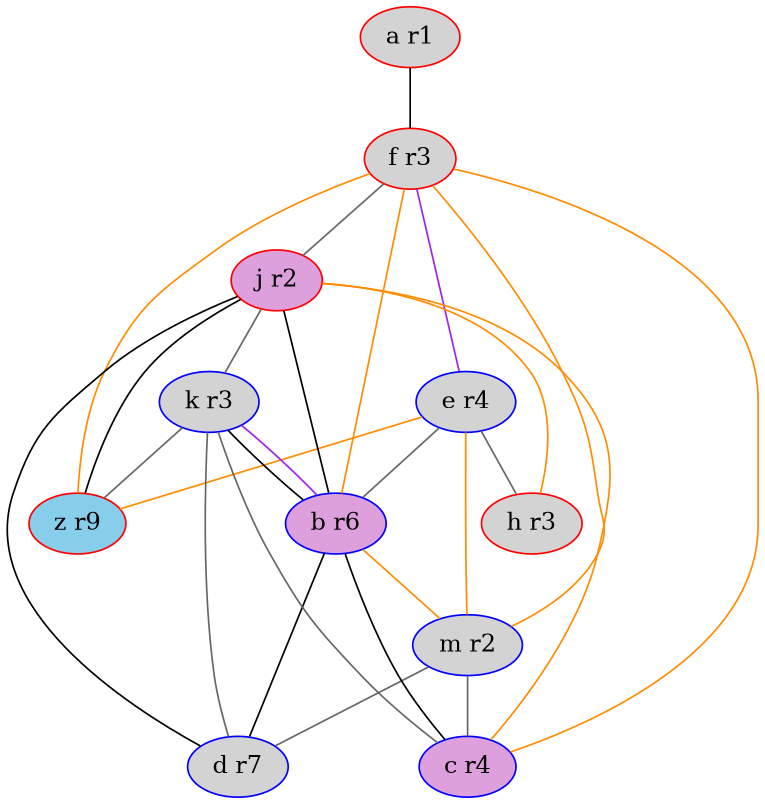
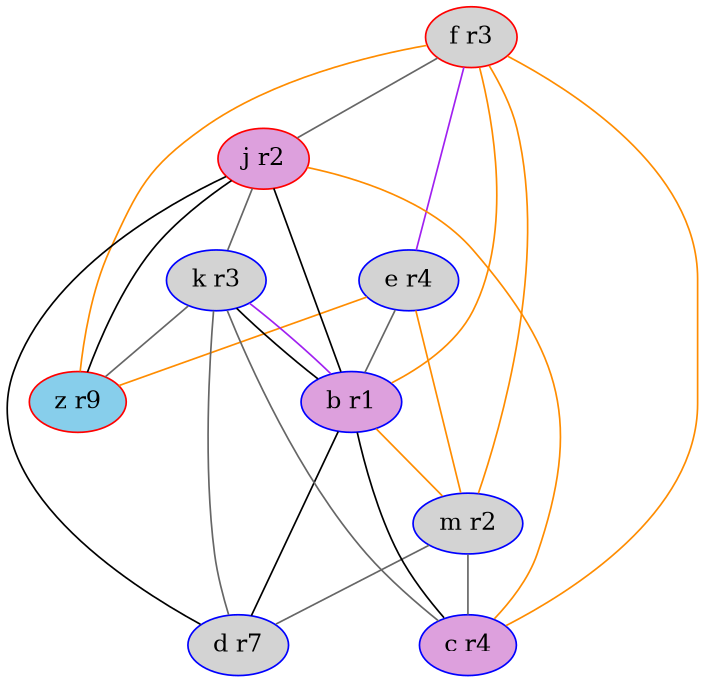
node "a r1": removed
node "b r6": label "b r6" -> "b r1"
node "h r3": removed
